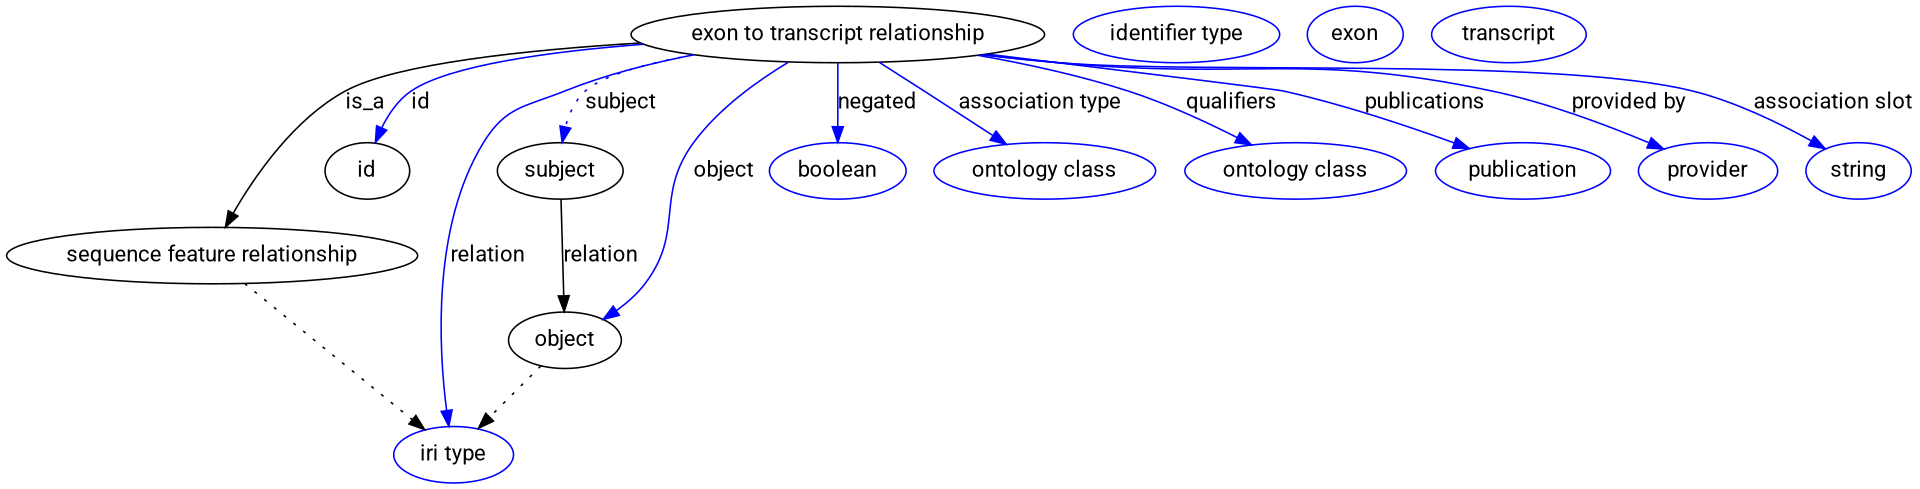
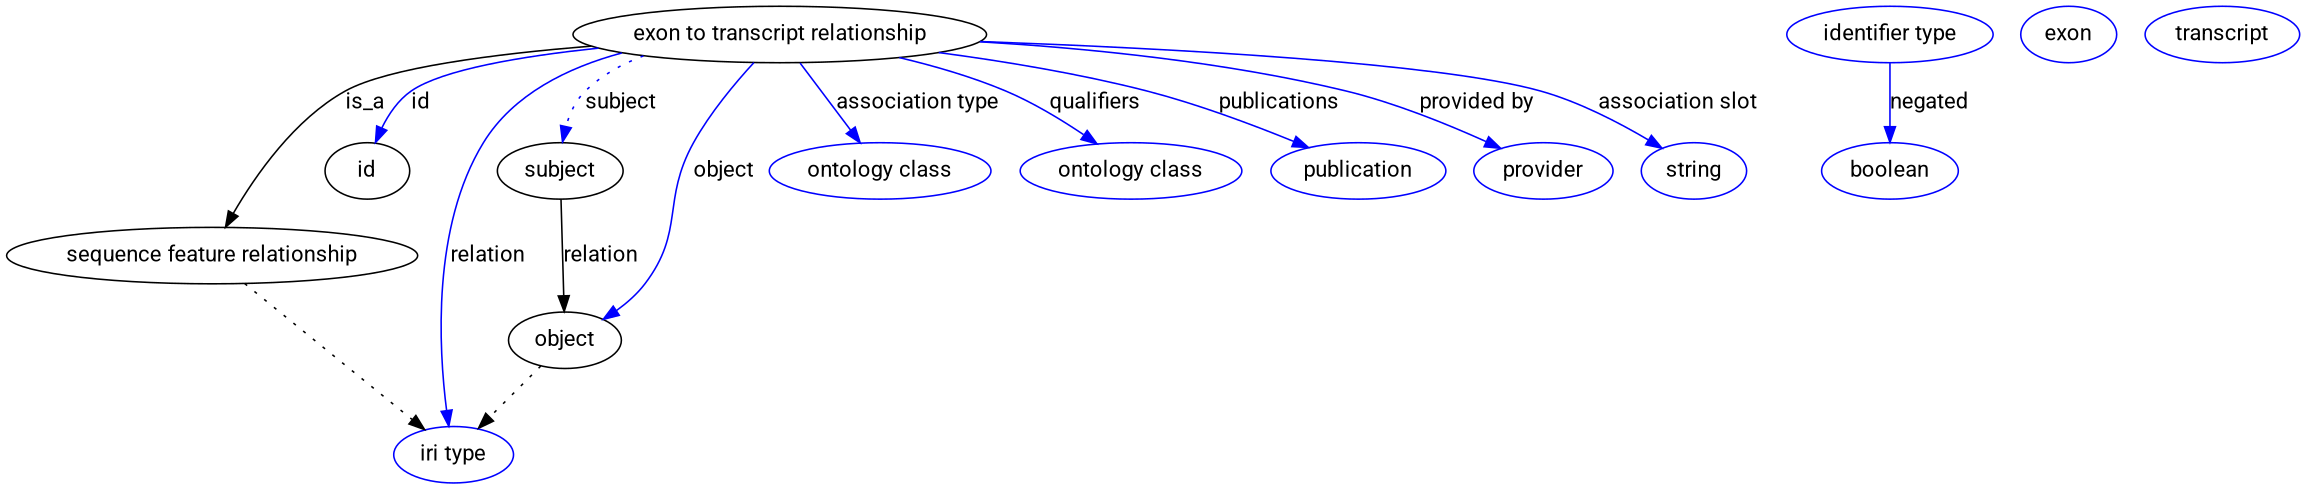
edge "exon to transcript relationship" -> "boolean": now "identifier type" -> "boolean"
